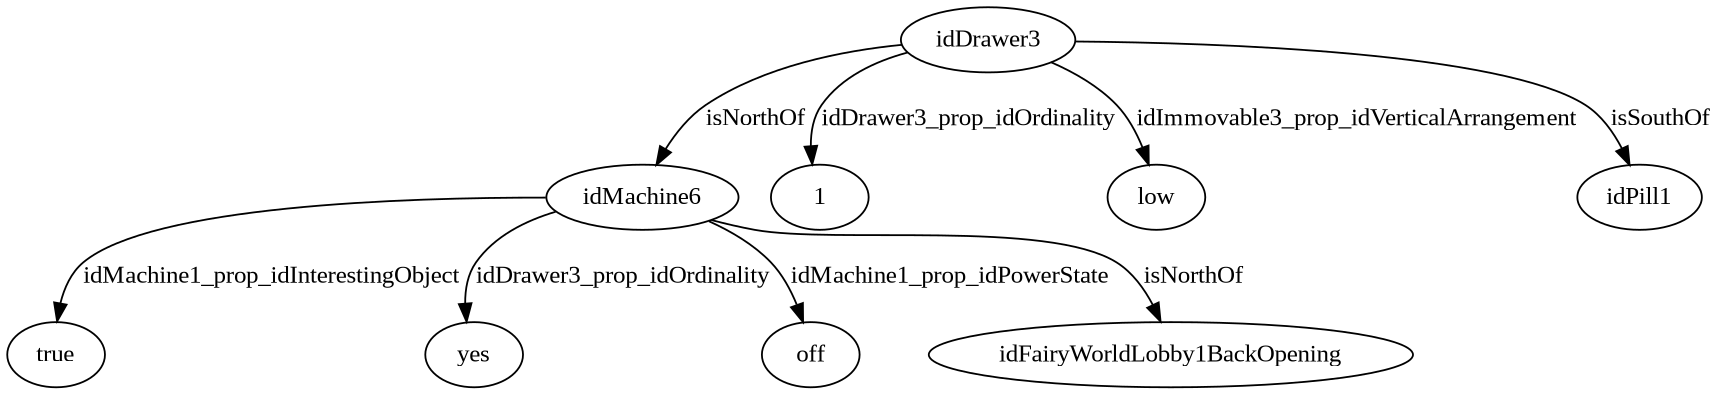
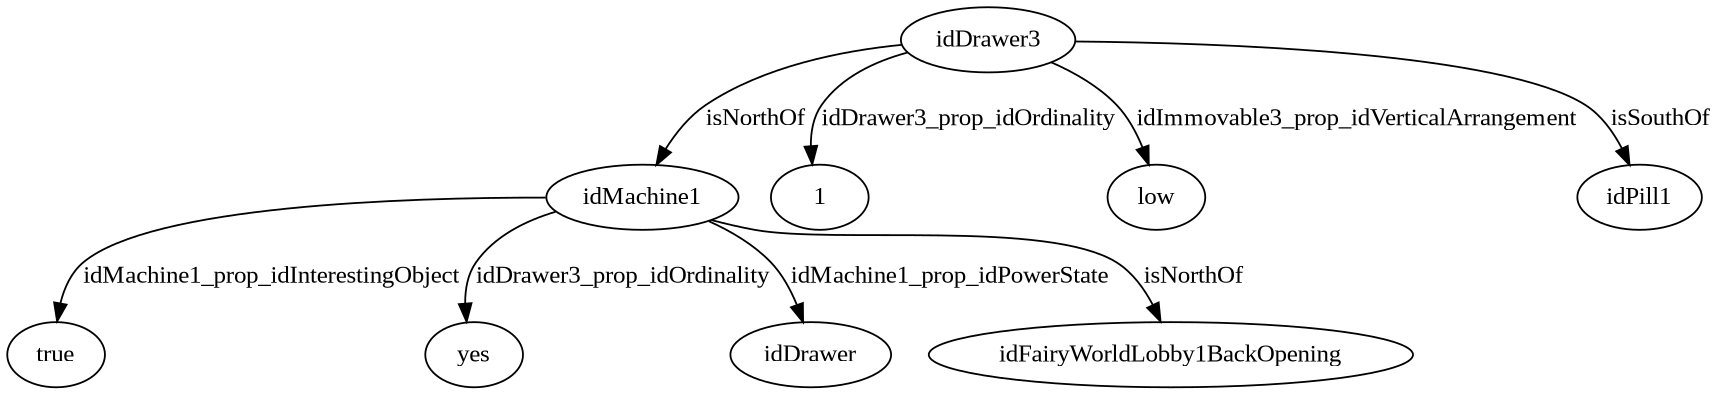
node "idMachine6": label "idMachine6" -> "idMachine1"
node "off": label "off" -> "idDrawer"
